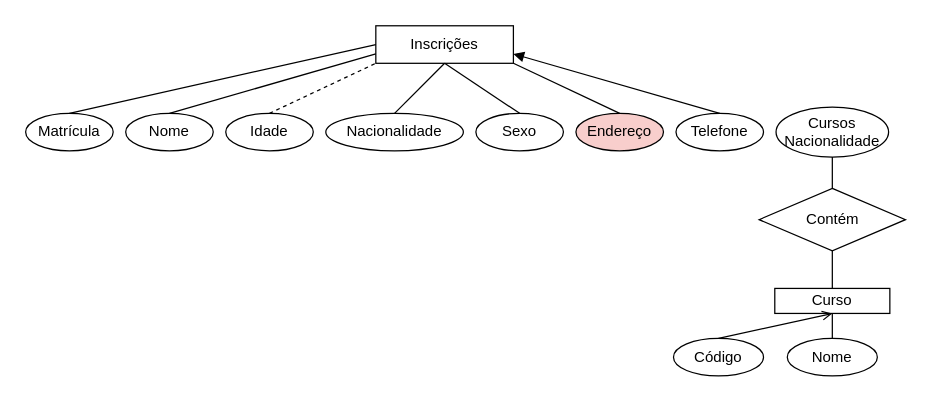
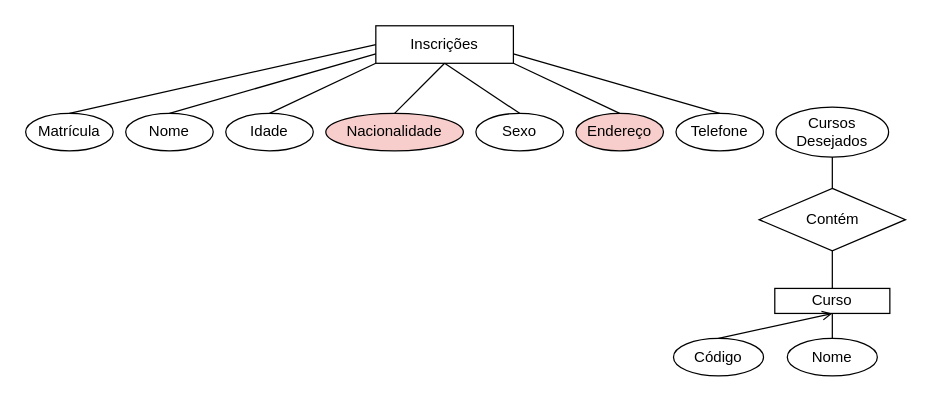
edge "Telefone" -> "Inscrições": arrowhead block -> none
edge "Inscrições" -- "Idade": style dashed -> solid
node "Nacionalidade": fillcolor #ffffff -> #f8cecc
node "Cursos Nacionalidade": label "Cursos Nacionalidade" -> "Cursos Desejados"
